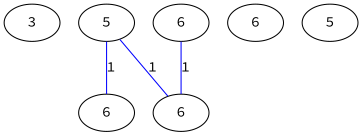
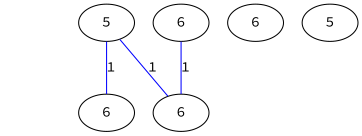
node "3": removed
